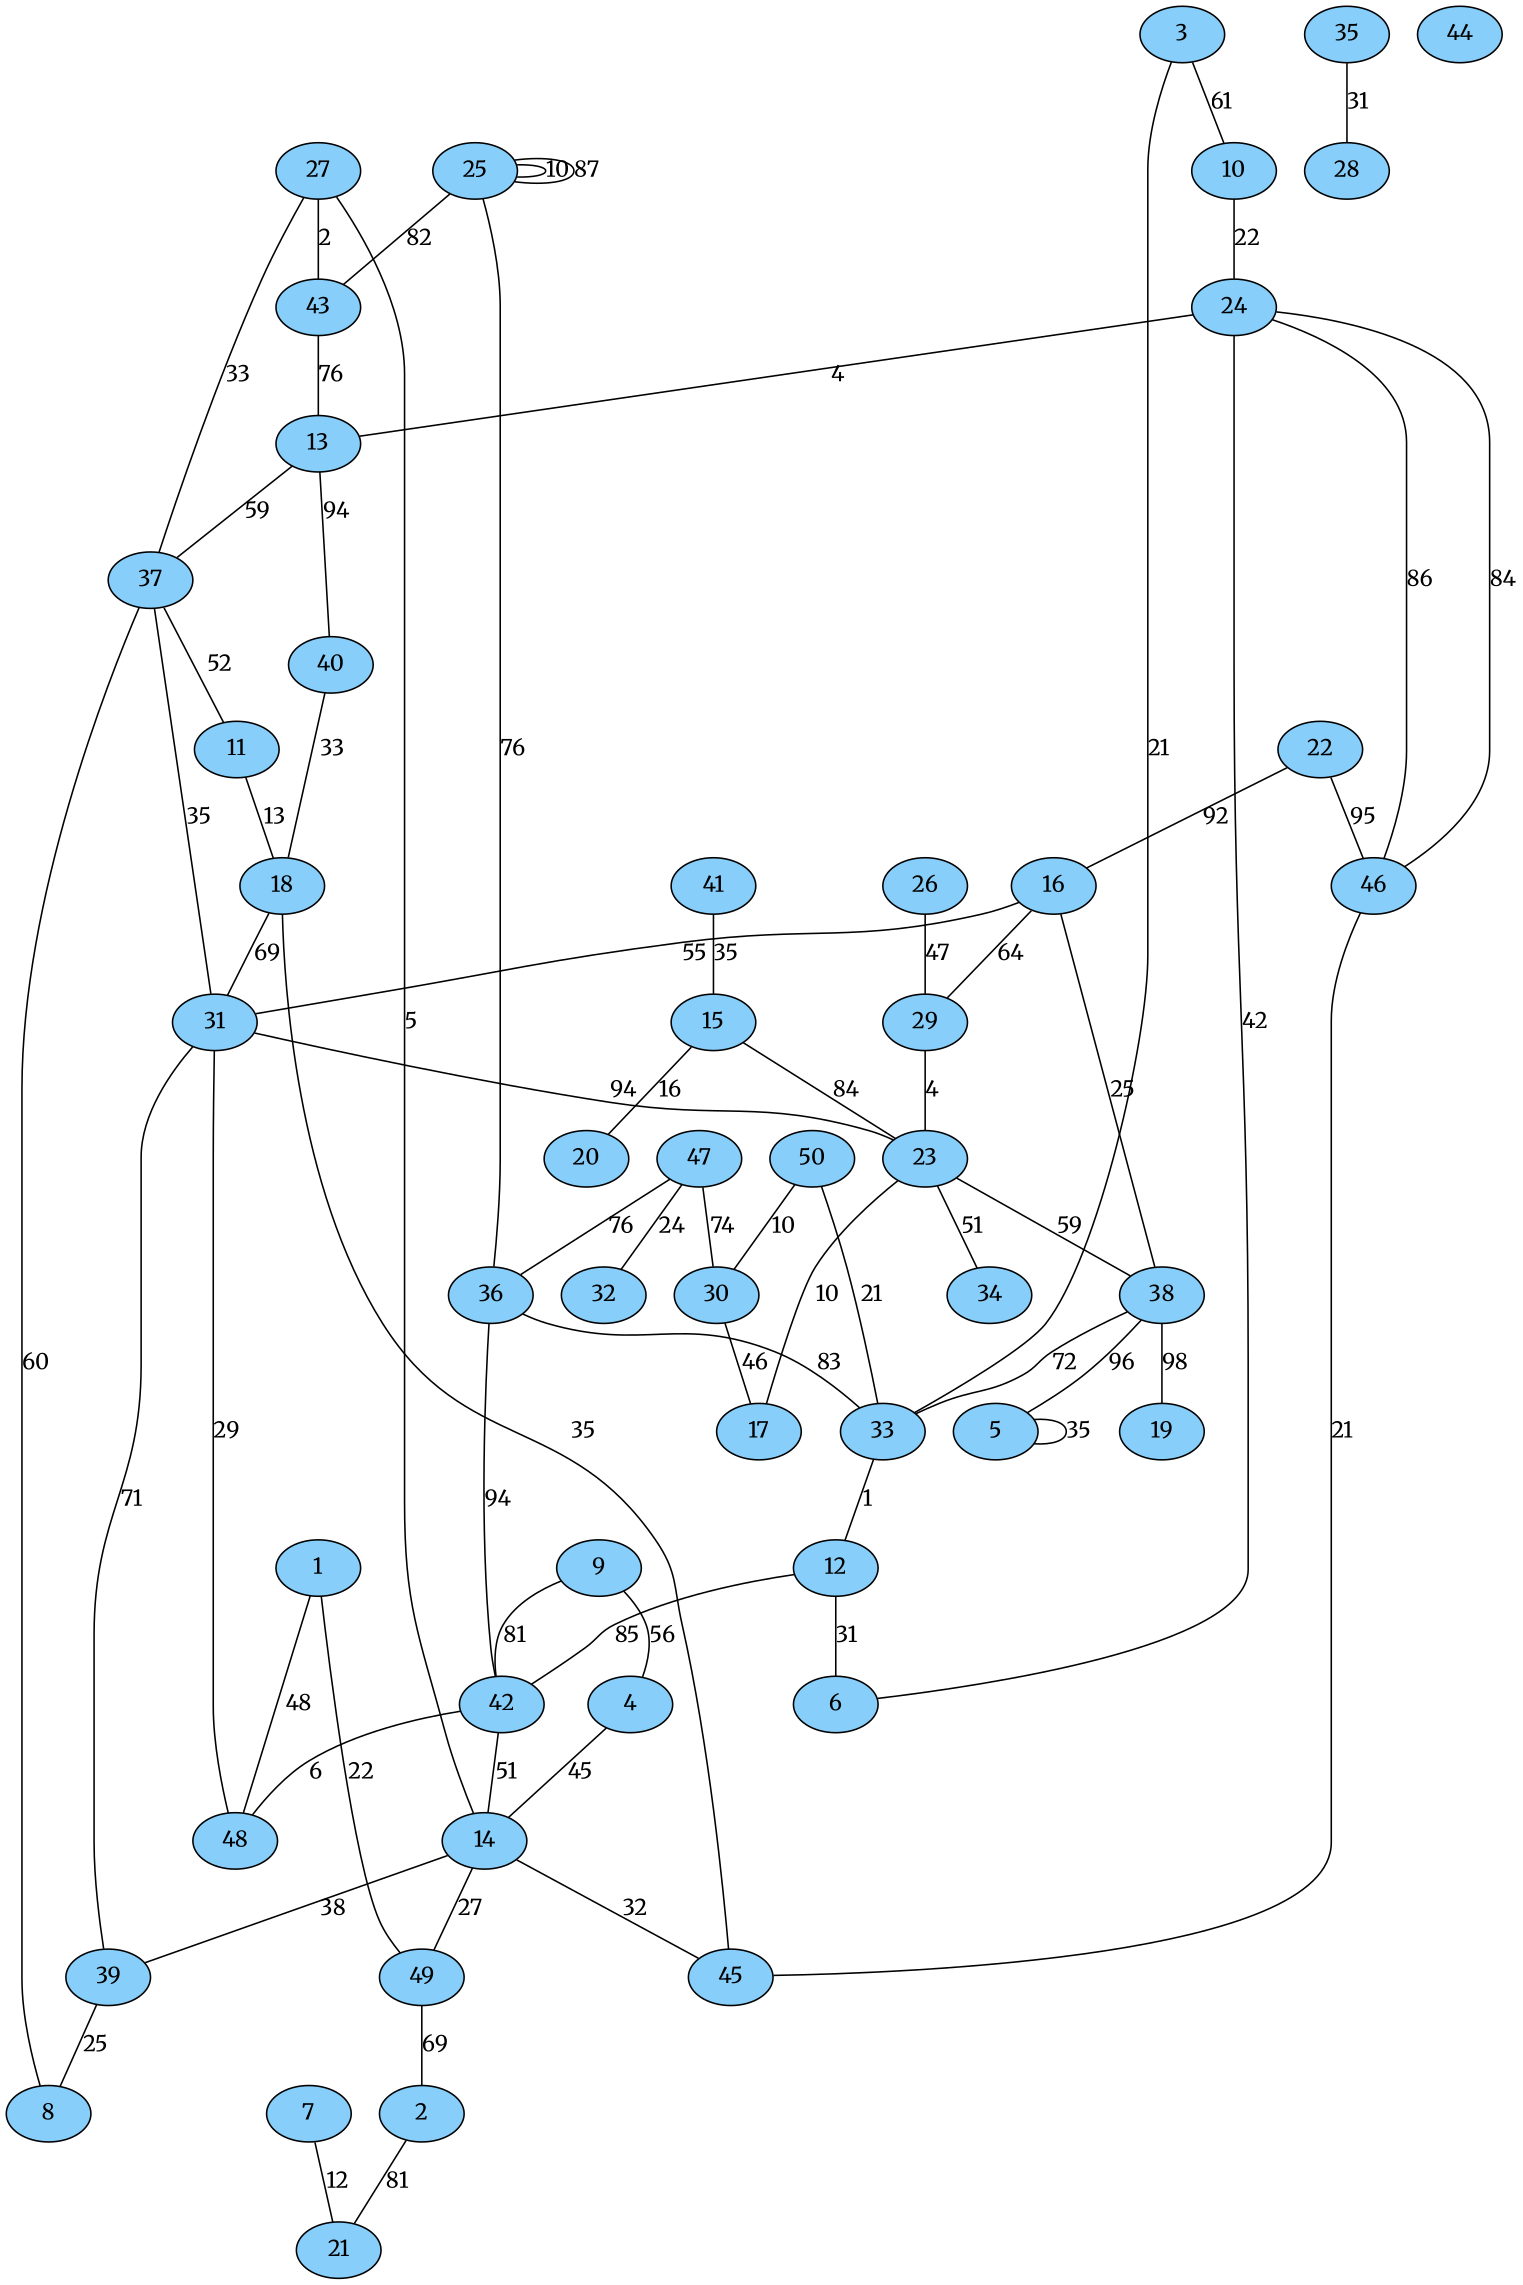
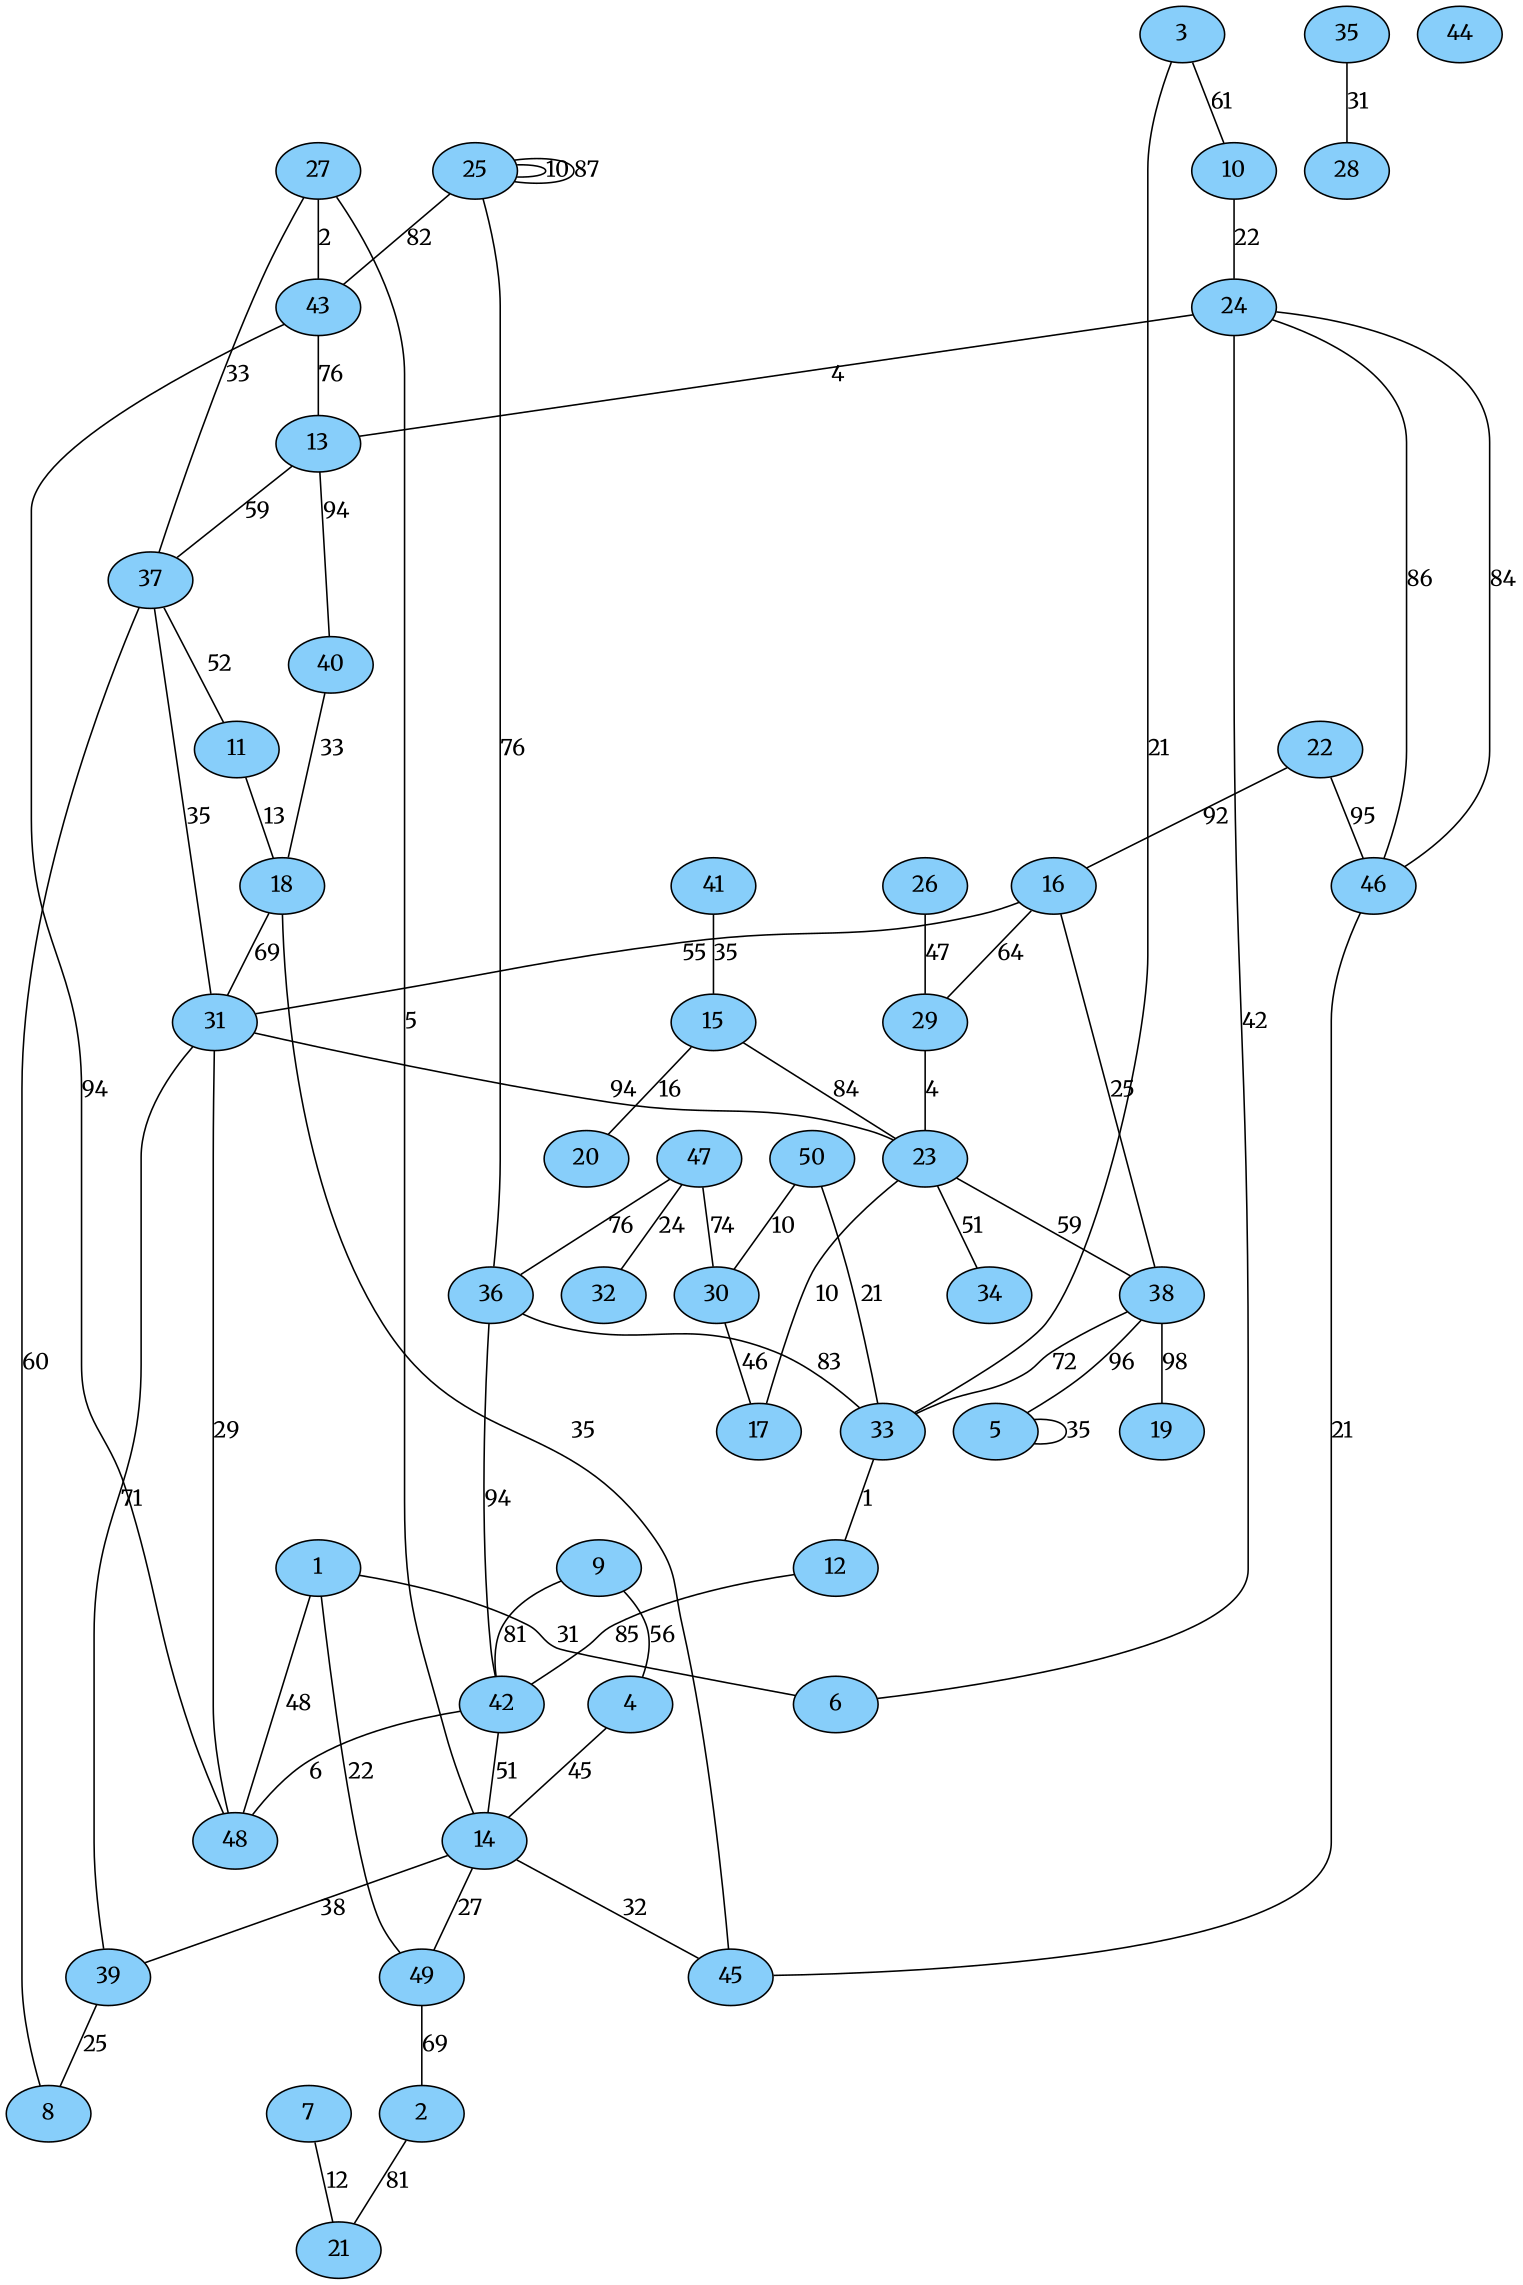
edge "43" -- "48": added, label "94"
edge "12" -- "6": now "1" -- "6"
